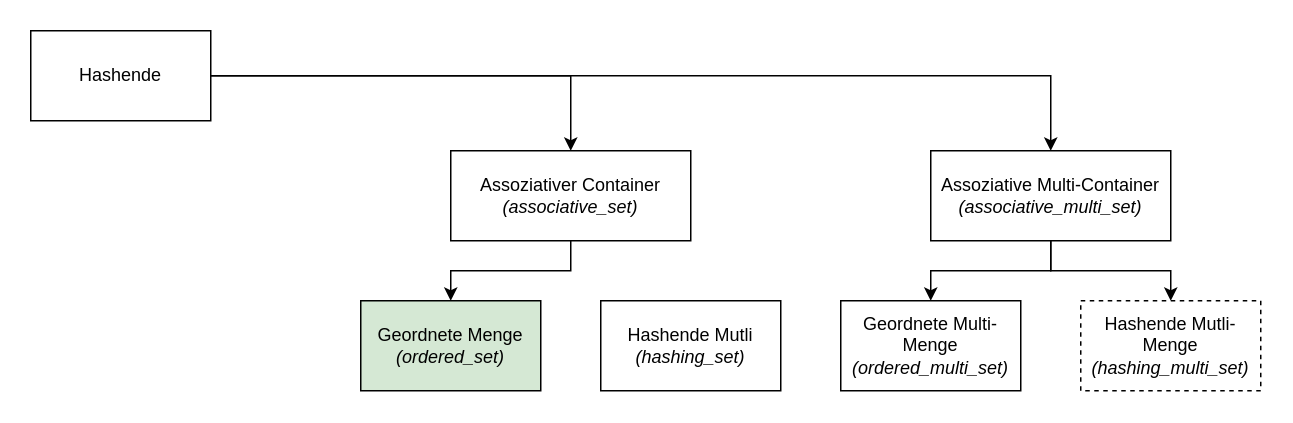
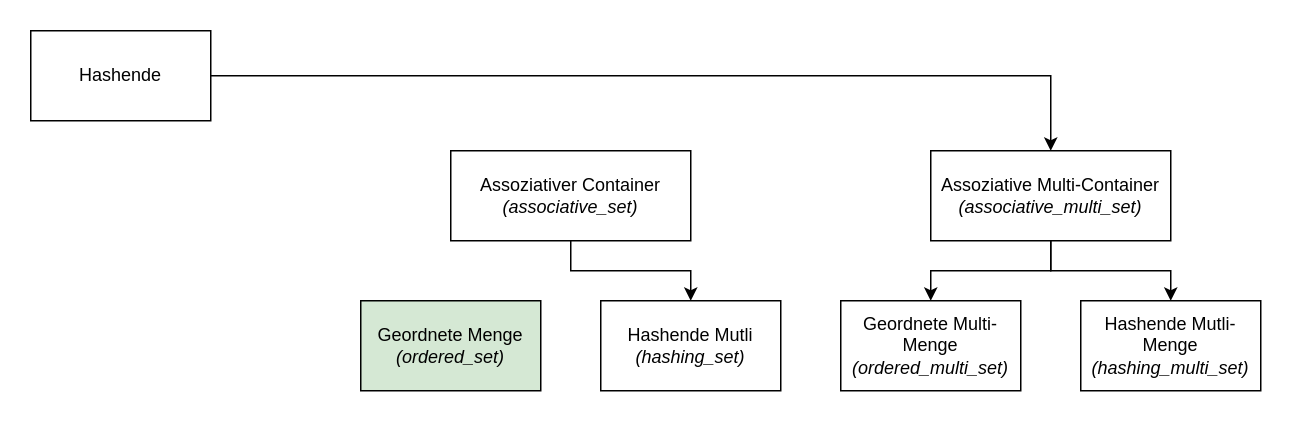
edge "Hashende" -> "Assoziativer Container (associative_set)": removed
edge "Assoziativer Container (associative_set)" -> "Geordnete Menge (ordered_set)": removed
edge "Assoziativer Container (associative_set)" -> "Hashende Mutli (hashing_set)": added
node "Hashende Mutli-Menge (hashing_multi_set)": style dashed -> solid
